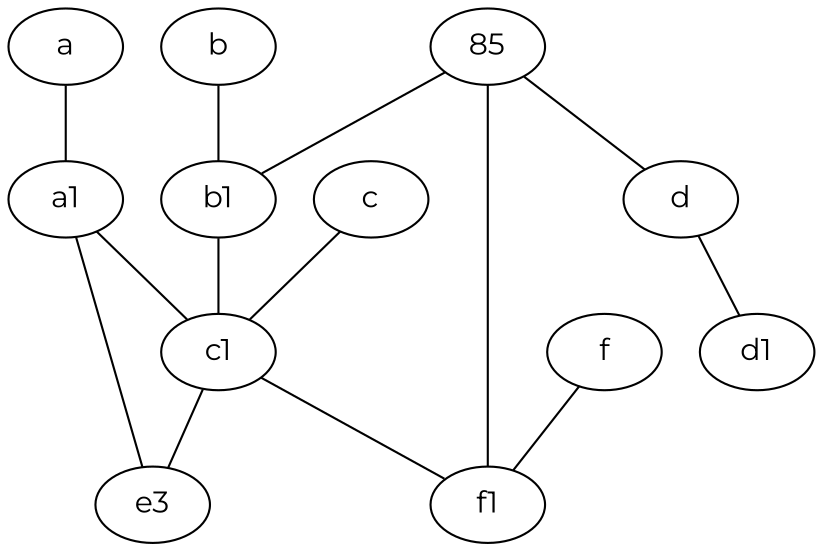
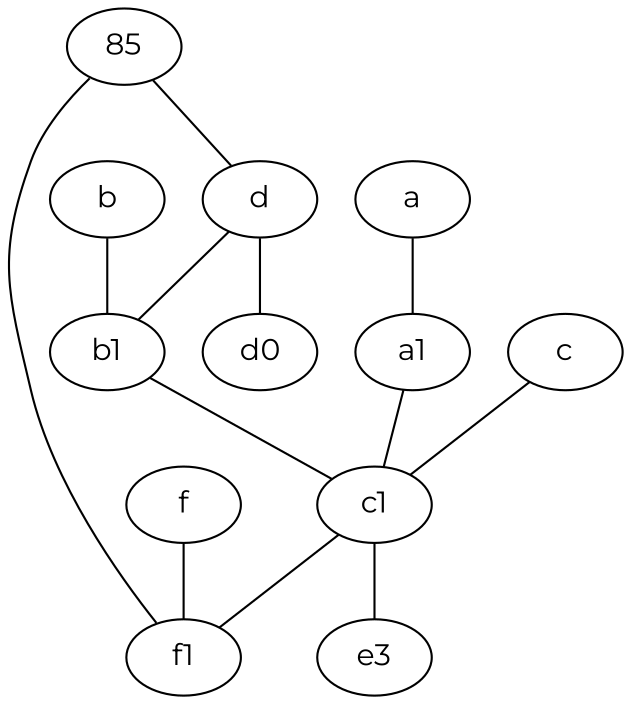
edge "85" -- "b1": now "d" -- "b1"
edge "a1" -- "e3": removed
node "d1": label "d1" -> "d0"
